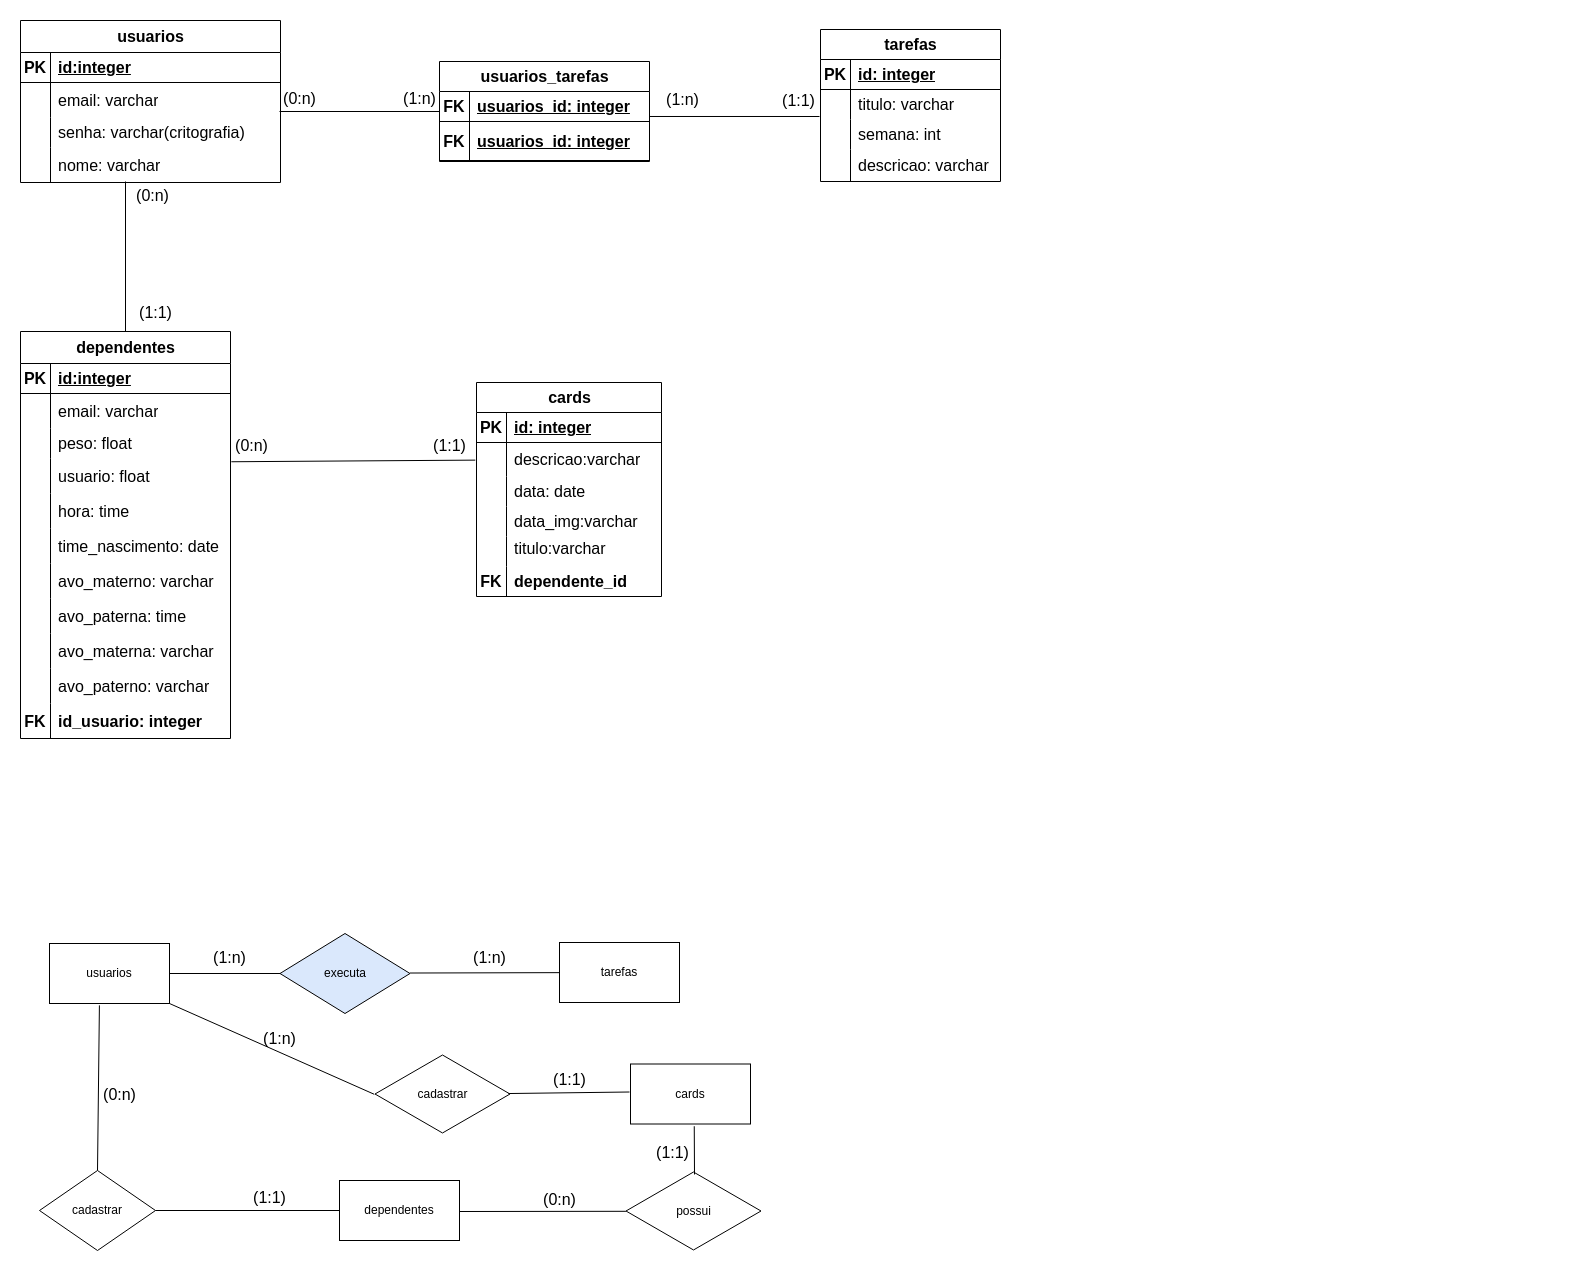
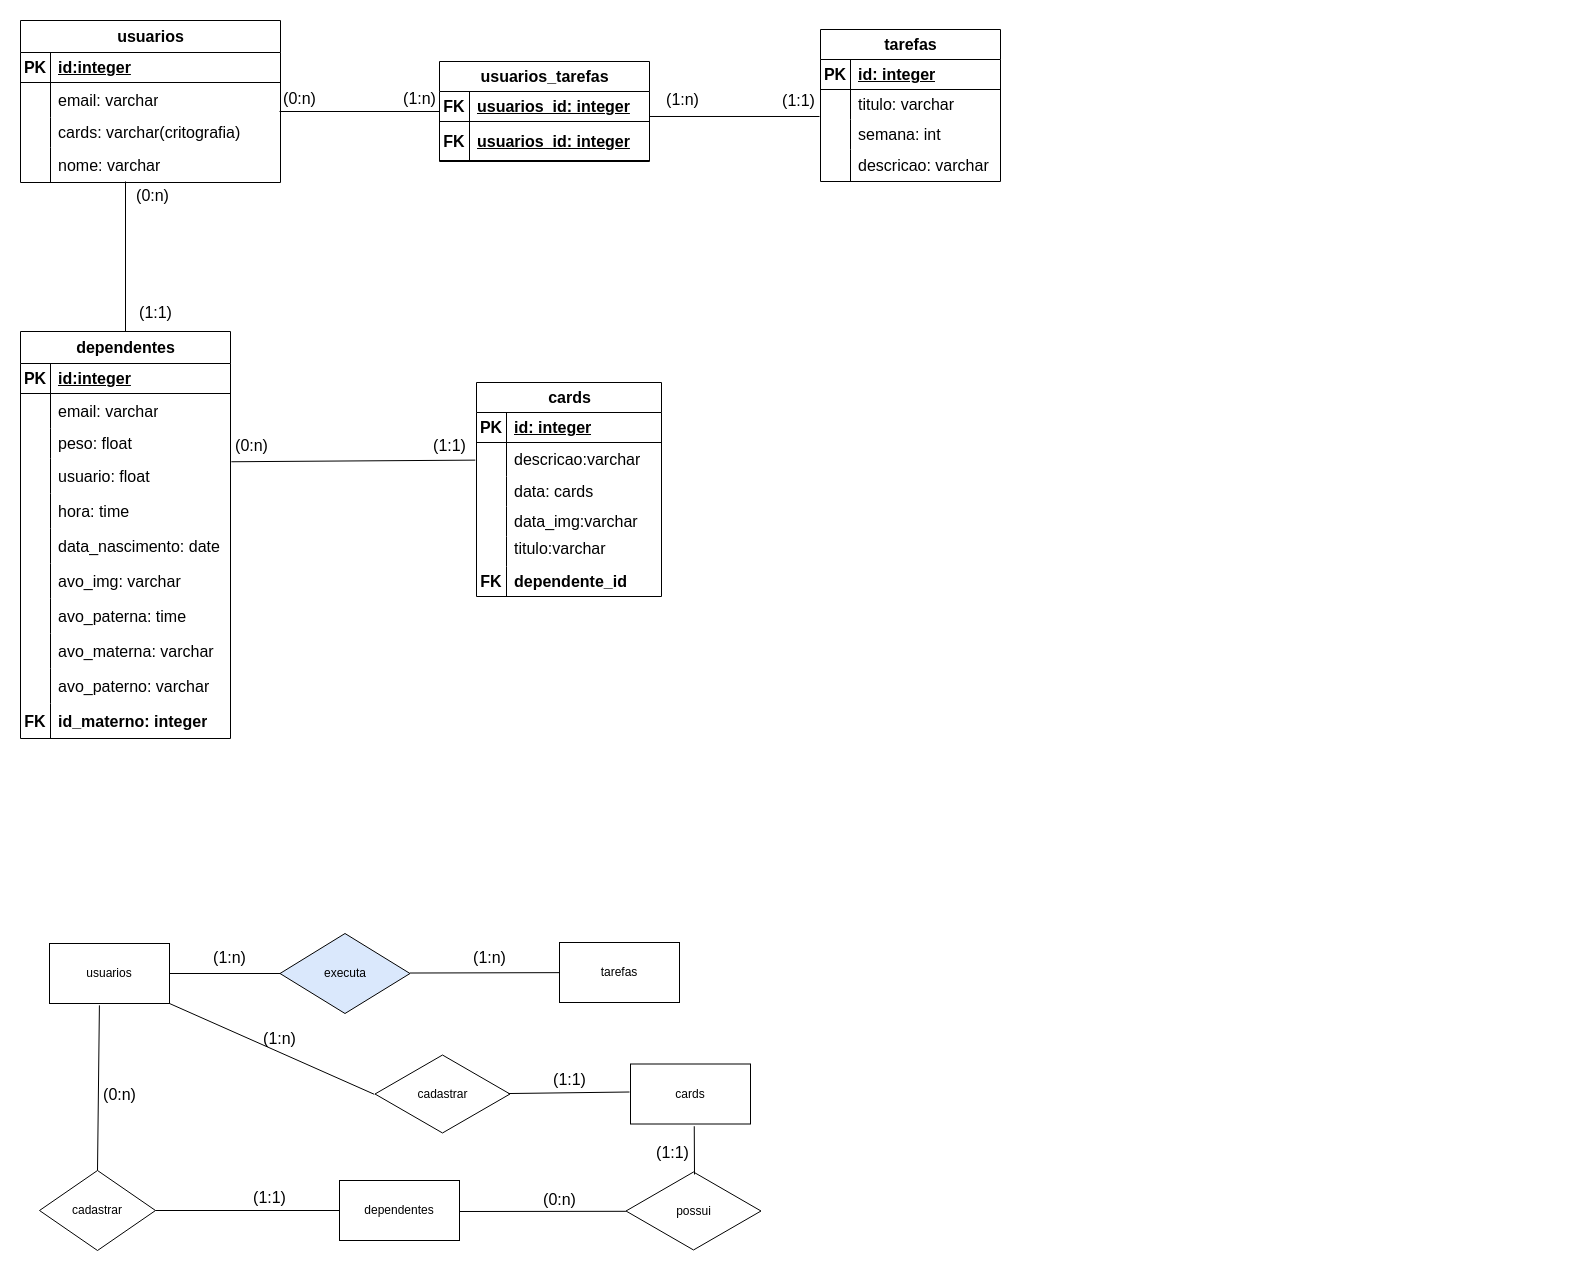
node "senha: varchar(critografia)": label "senha: varchar(critografia)" -> "cards: varchar(critografia)"
node "data: date": label "data: date" -> "data: cards"
node "time_nascimento: date": label "time_nascimento: date" -> "data_nascimento: date"
node "avo_materno: varchar": label "avo_materno: varchar" -> "avo_img: varchar"
node "id_usuario: integer": label "id_usuario: integer" -> "id_materno: integer"
